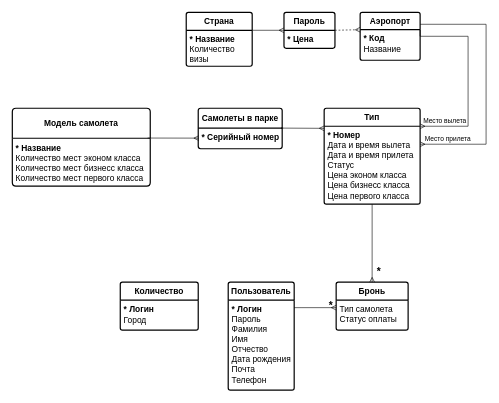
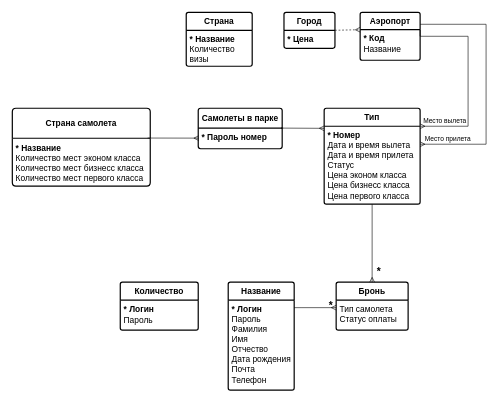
node "Пароль": label "Пароль" -> "Город"
edge "* Название Количество визы" -> "* Цена": removed
node "Модель самолета": label "Модель самолета" -> "Страна самолета"
node "* Серийный номер": label "* Серийный номер" -> "* Пароль номер"
node "Пользователь": label "Пользователь" -> "Название"
node "* Логин Город": label "* Логин Город" -> "* Логин Пароль"
